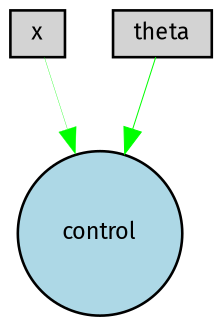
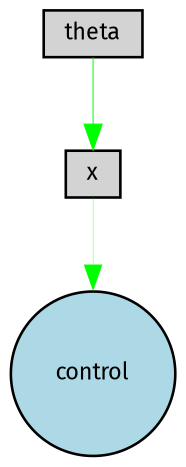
edge "theta" -> "control": now "theta" -> "x"
